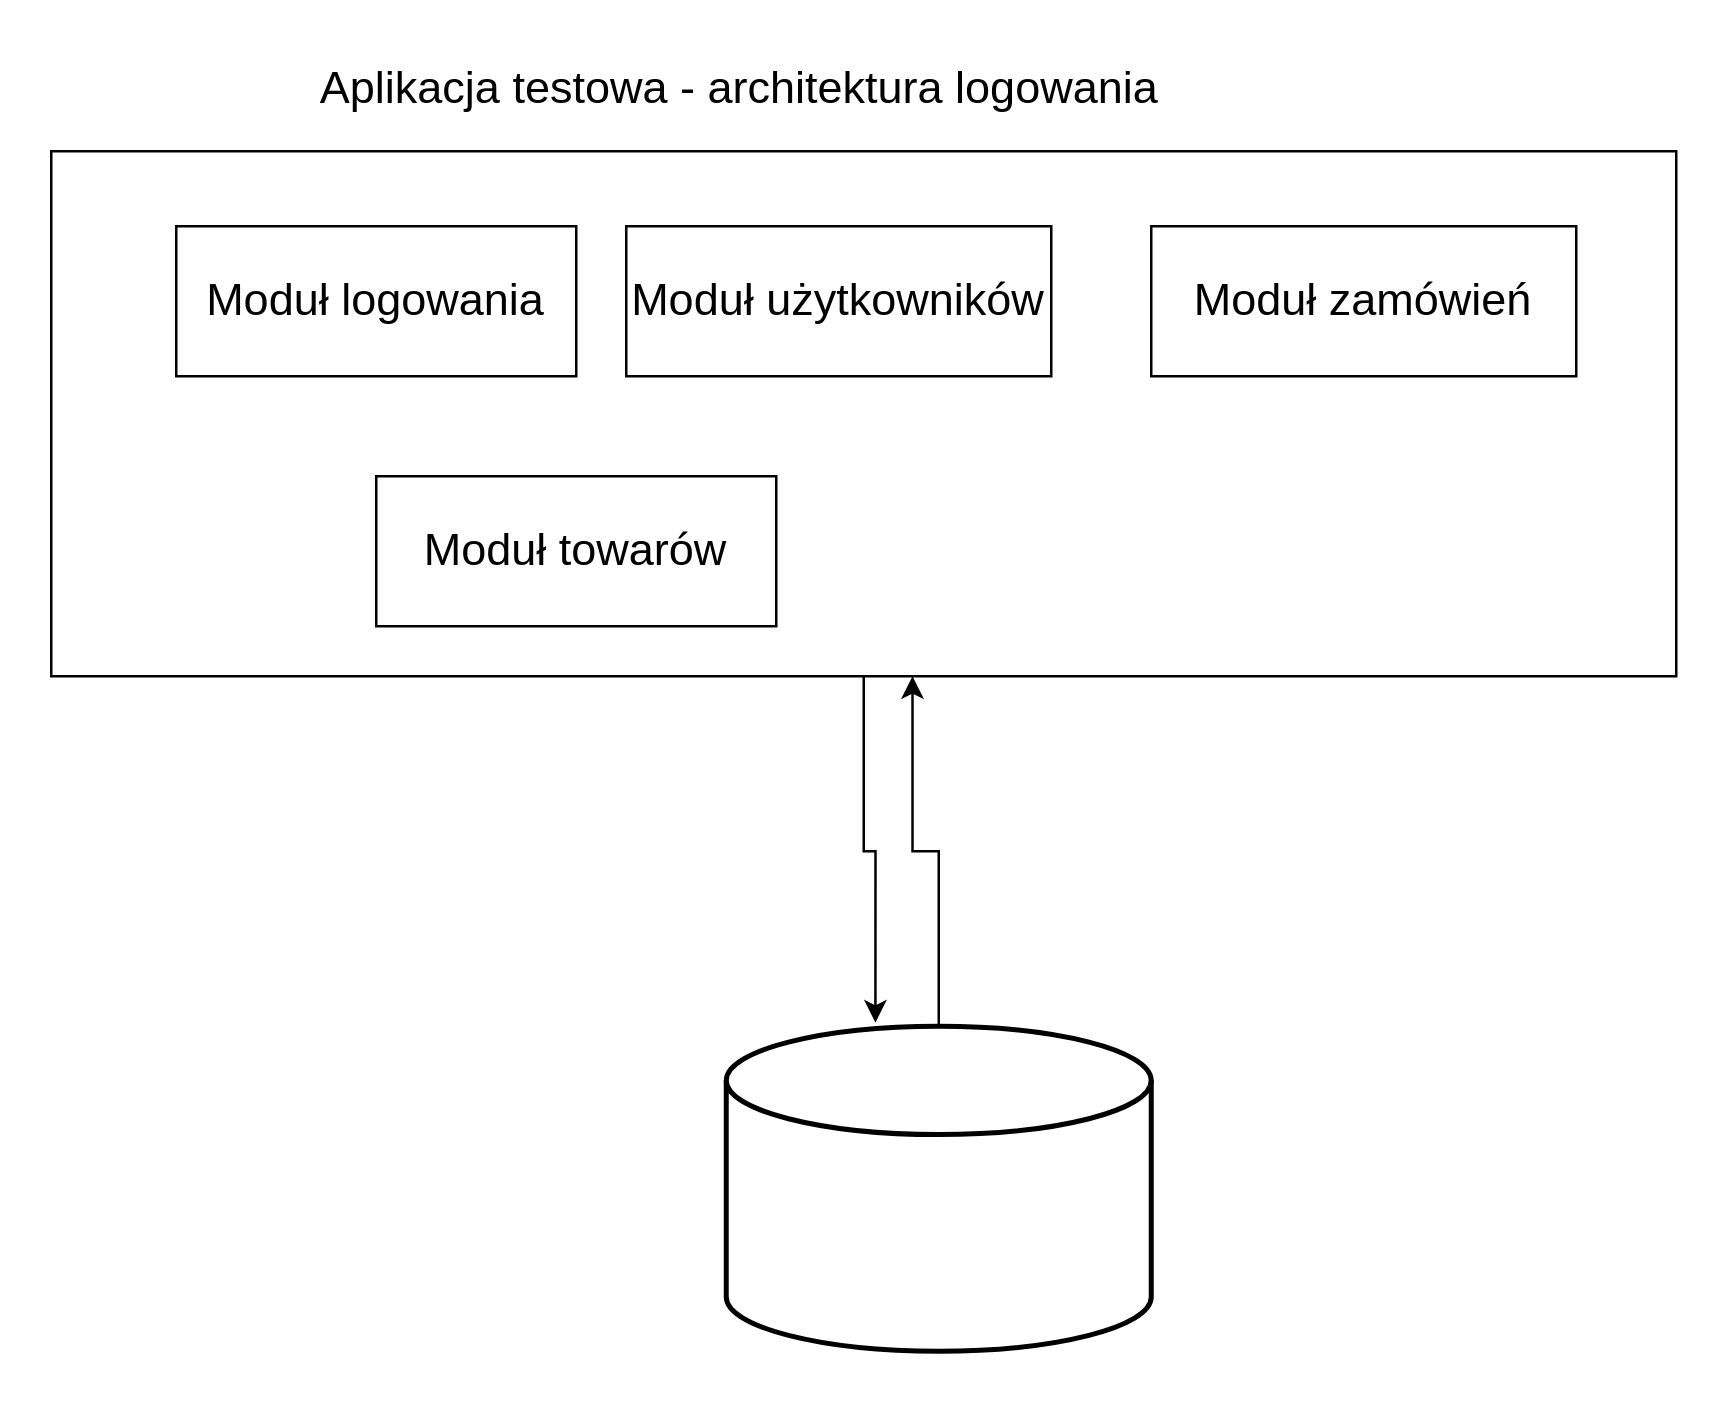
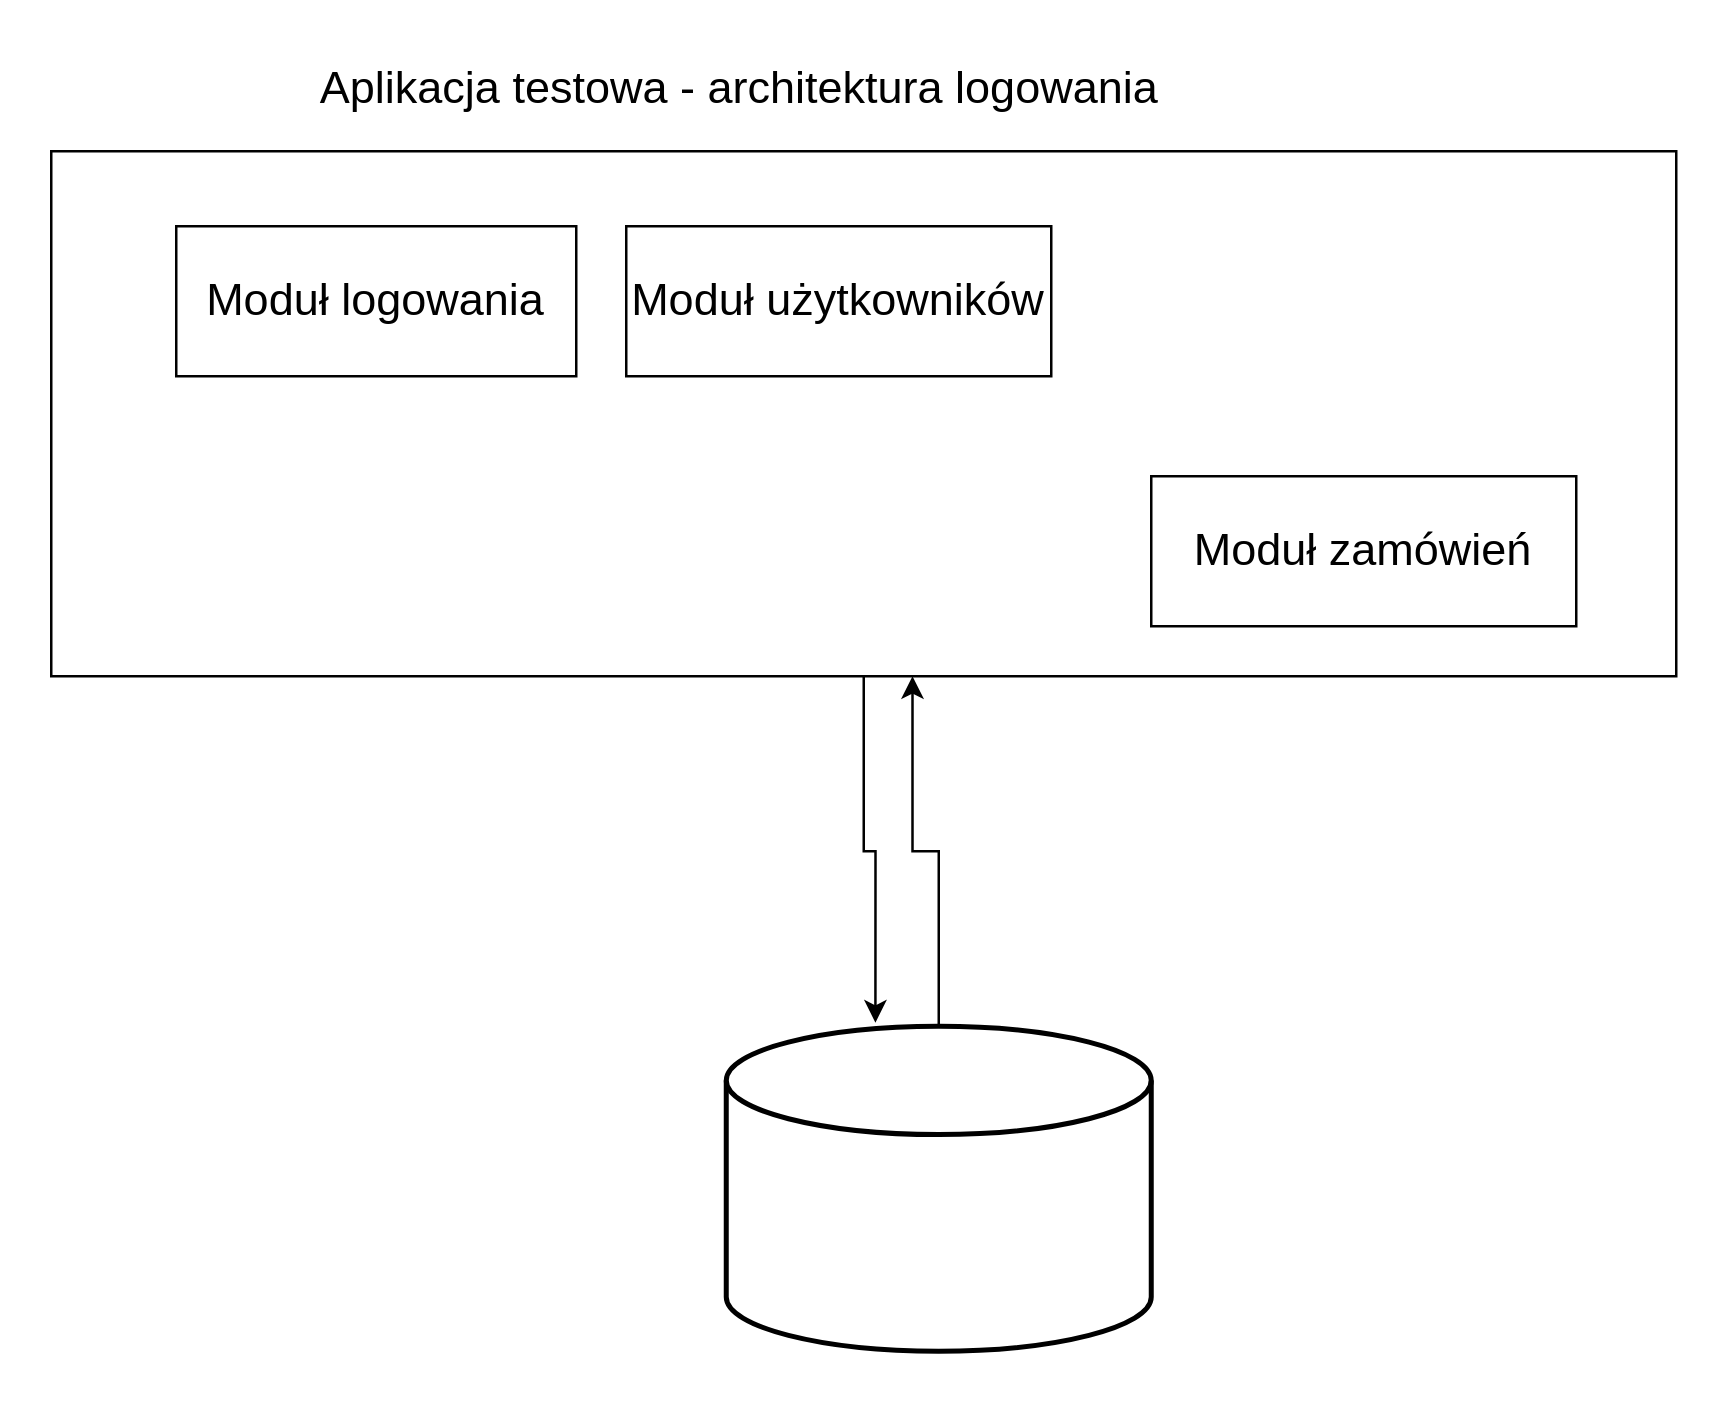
node "Moduł zamówień": moved (1364, 301) -> (1364, 551)
node "Moduł towarów": removed
